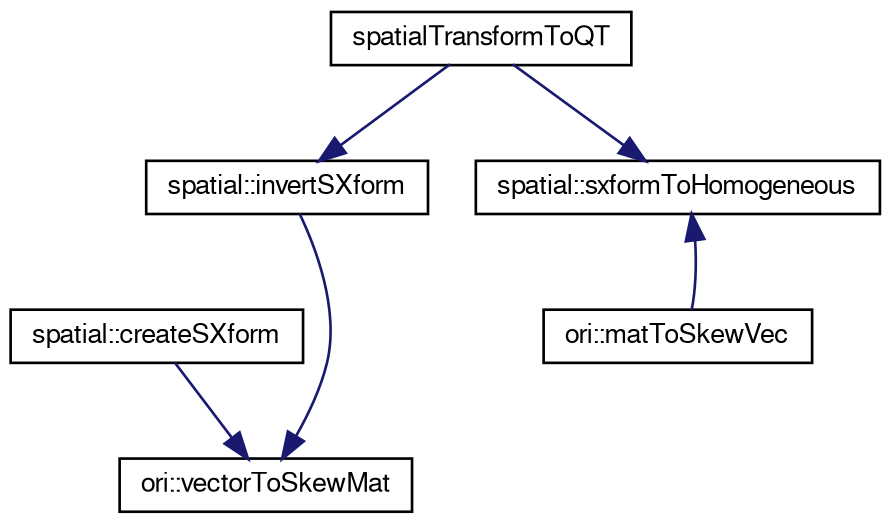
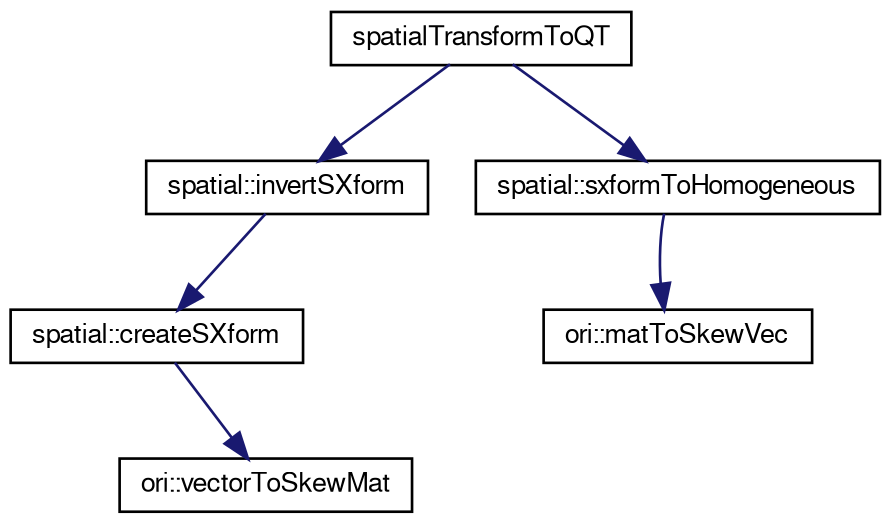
edge "ori::matToSkewVec" -> "spatial::sxformToHomogeneous": reversed
edge "spatial::invertSXform" -> "ori::vectorToSkewMat": now "spatial::invertSXform" -> "spatial::createSXform"
